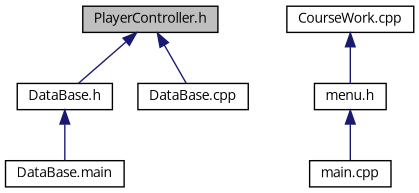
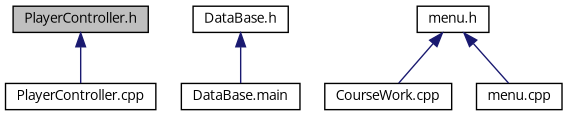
edge "DataBase.h" -> "PlayerController.h": removed
edge "menu.h" -> "CourseWork.cpp": reversed
node "DataBase.cpp": label "DataBase.cpp" -> "PlayerController.cpp"
node "main.cpp": label "main.cpp" -> "menu.cpp"
